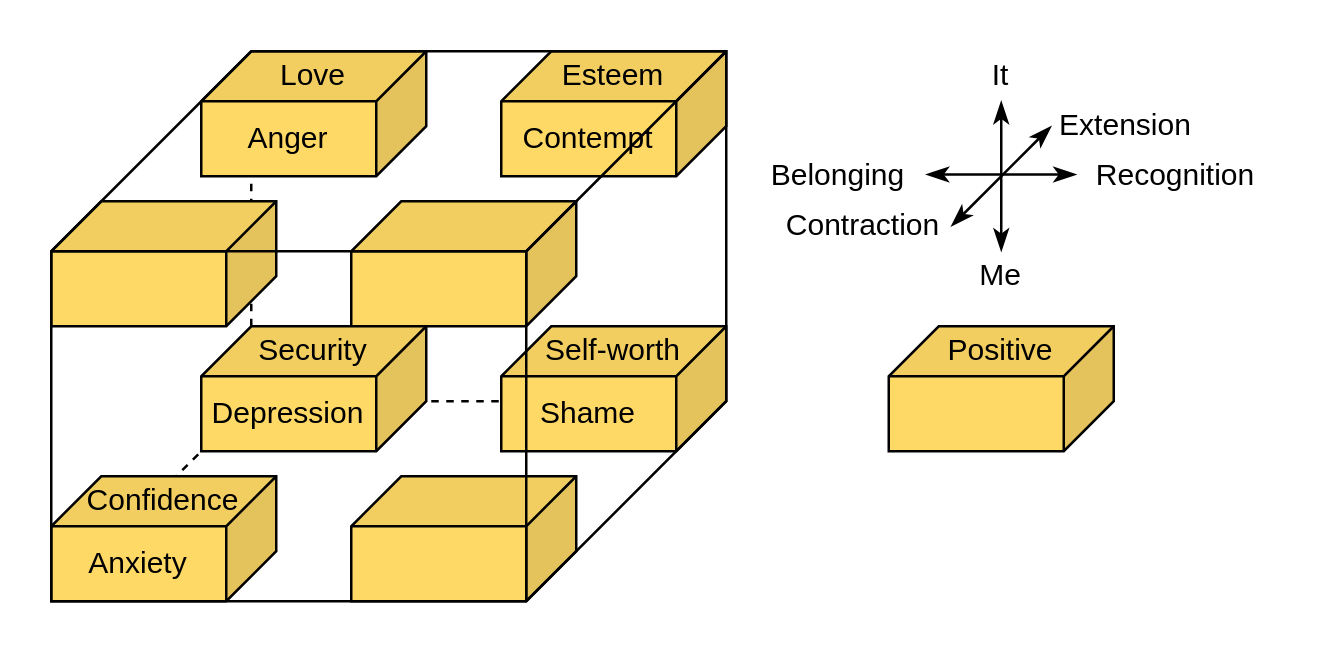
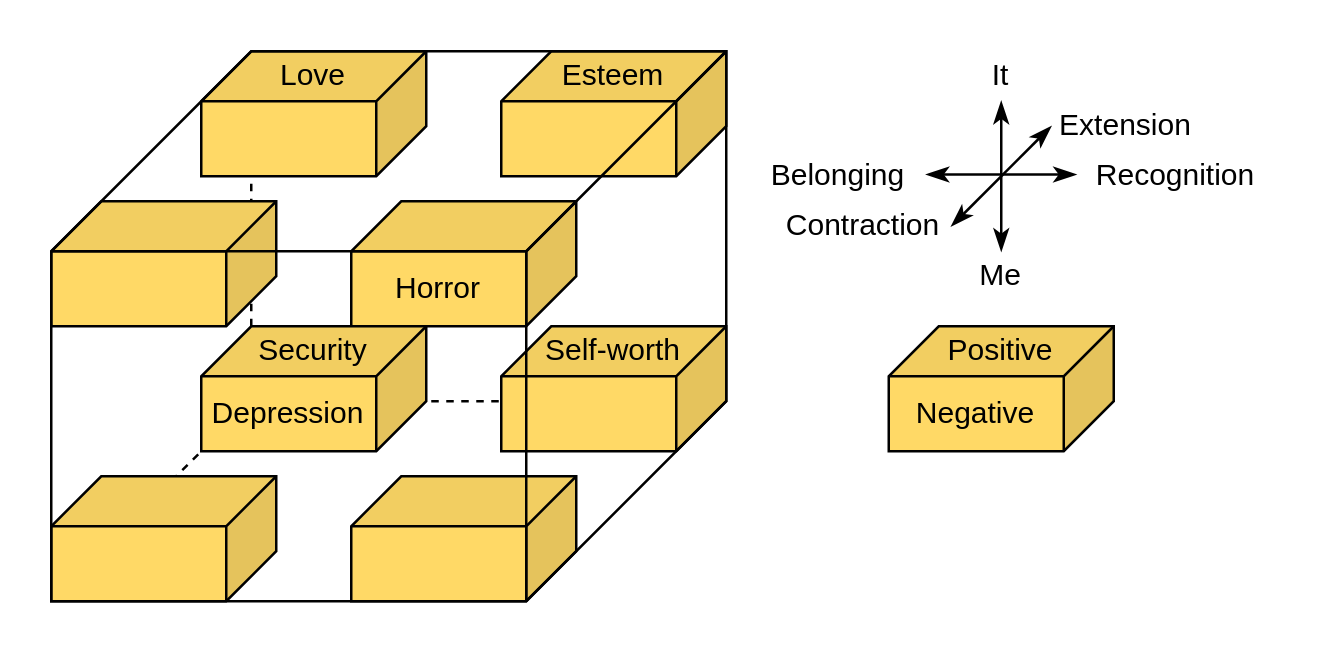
node "Anger": removed
node "Contempt": removed
node "Horror": added
node "Shame": removed
node "Negative": added
node "Confidence": removed
node "Anxiety": removed
